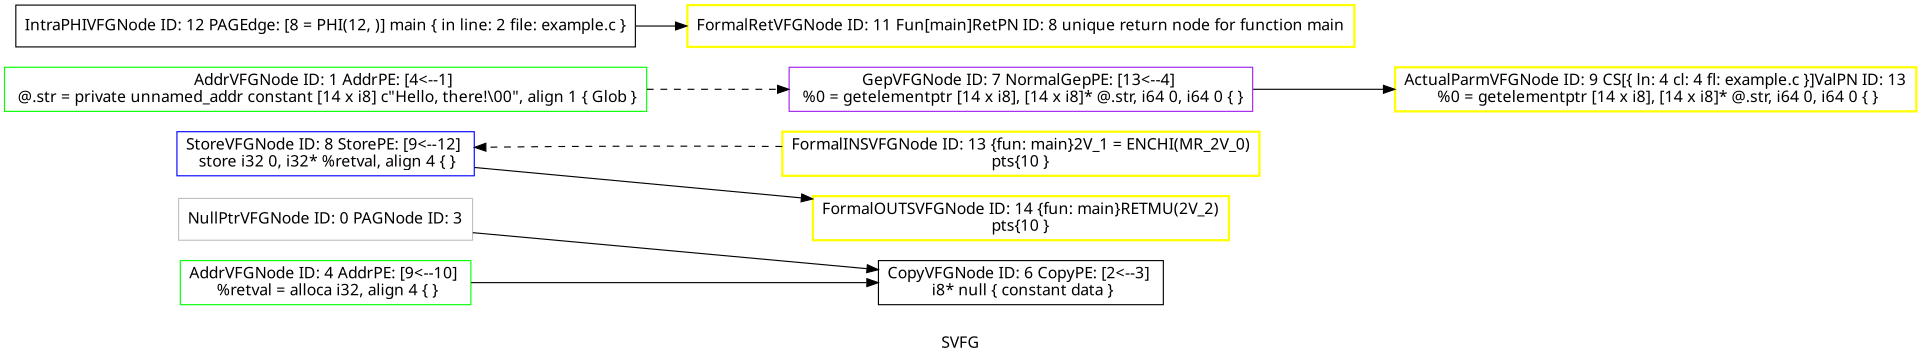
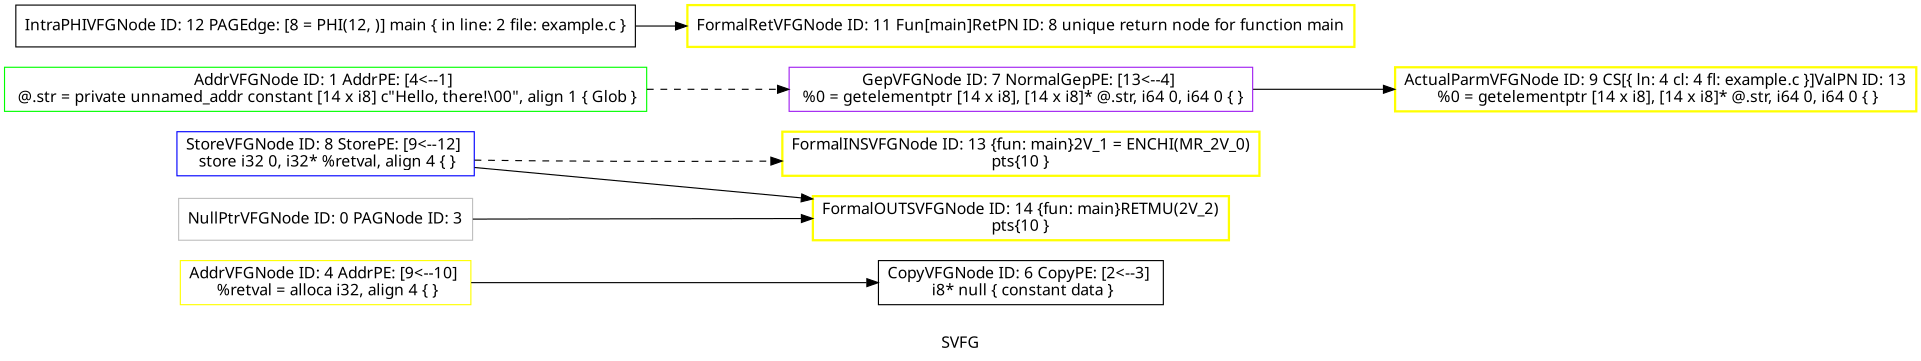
edge "FormalINSVFGNode ID: 13 {fun: main}2V_1 = ENCHI(MR_2V_0)" -> "StoreVFGNode ID: 8 StorePE: [9<--12]": reversed
edge "NullPtrVFGNode ID: 0 PAGNode ID: 3" -> "CopyVFGNode ID: 6 CopyPE: [2<--3]": now "NullPtrVFGNode ID: 0 PAGNode ID: 3" -> "FormalOUTSVFGNode ID: 14 {fun: main}RETMU(2V_2)"
node "AddrVFGNode ID: 4 AddrPE: [9<--10]": color green -> yellow
